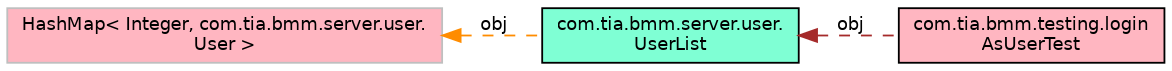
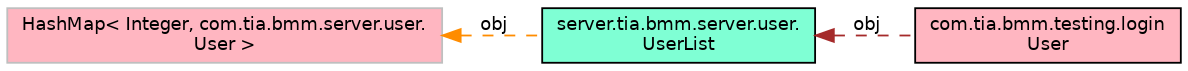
node "com.tia.bmm.server.user. UserList": label "com.tia.bmm.server.user. UserList" -> "server.tia.bmm.server.user. UserList"
node "com.tia.bmm.testing.login AsUserTest": label "com.tia.bmm.testing.login AsUserTest" -> "com.tia.bmm.testing.login User"
